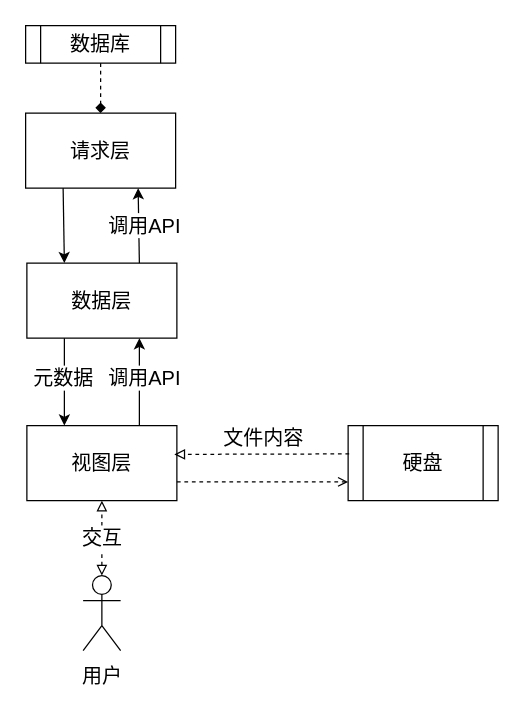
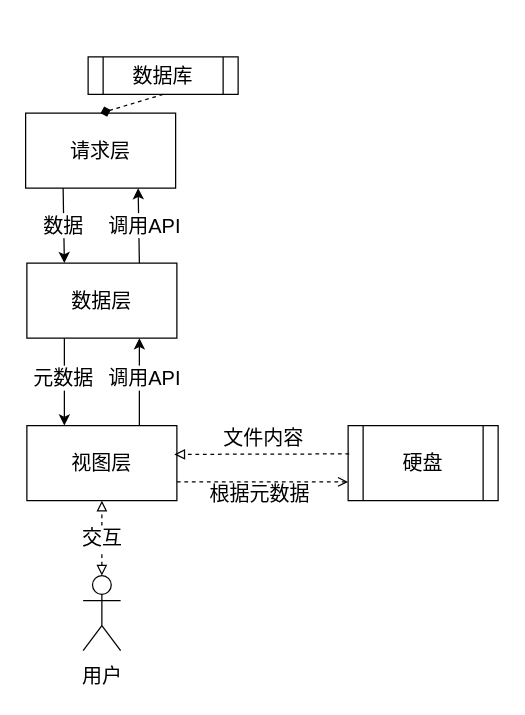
node "数据库": moved (101, 44) -> (163, 76)
node "数据": added
node "根据元数据": added
